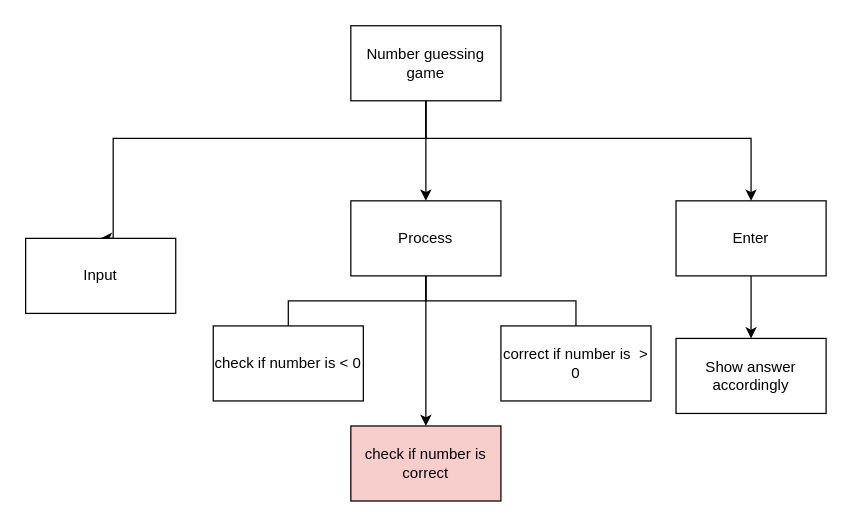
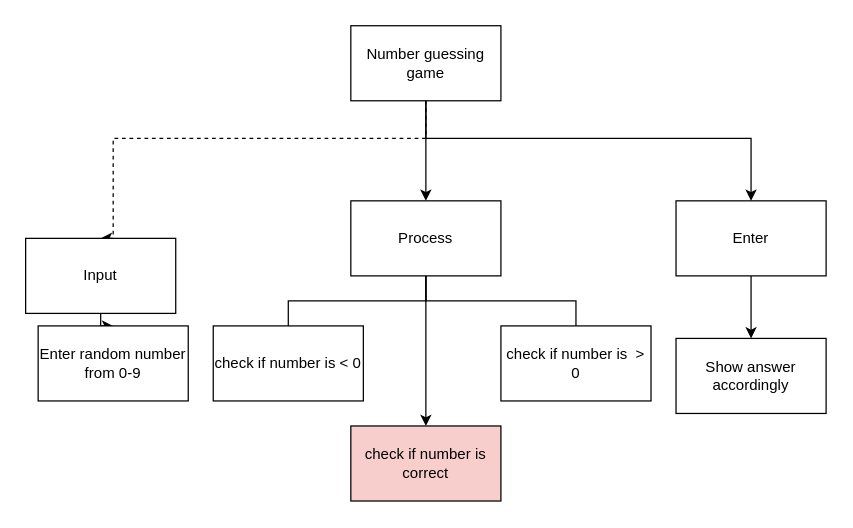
edge "Number guessing game" -> "Input": style solid -> dashed
edge "Input" -> "Enter random number from 0-9": added
node "Enter random number from 0-9": added
node "correct if number is > 0": label "correct if number is > 0" -> "check if number is > 0"
